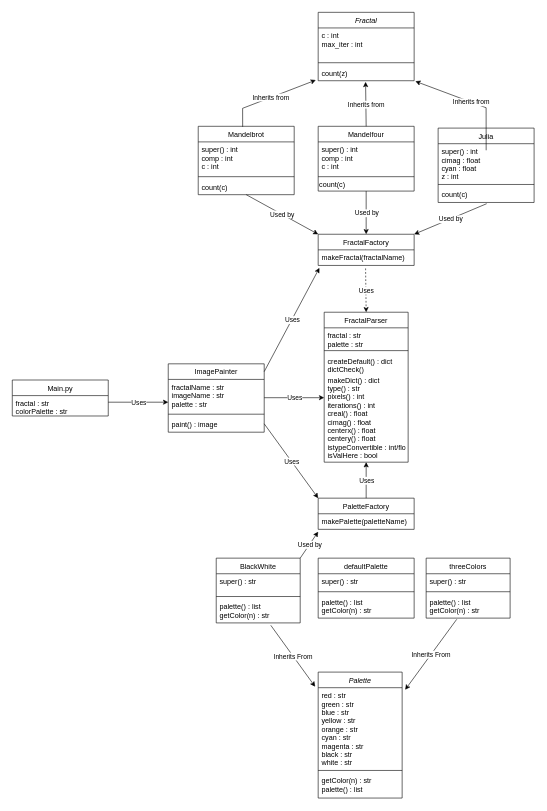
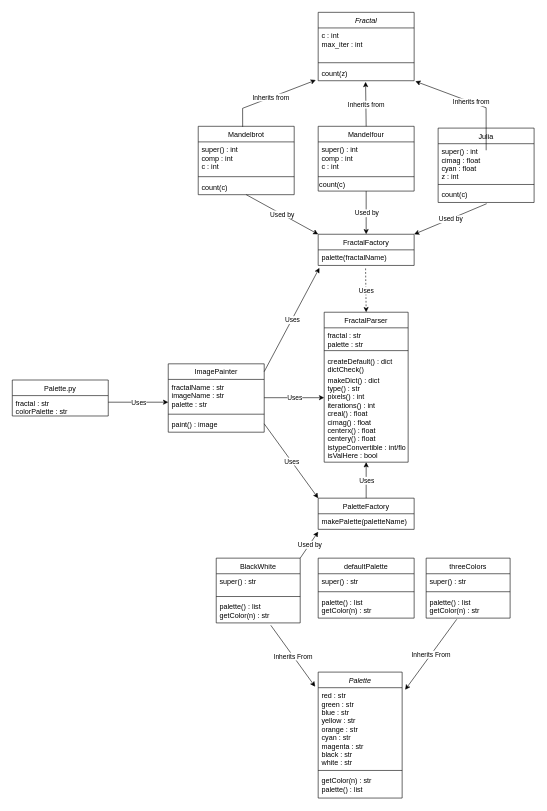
node "makeFractal(fractalName)": label "makeFractal(fractalName)" -> "palette(fractalName)"
node "Main.py": label "Main.py" -> "Palette.py"
